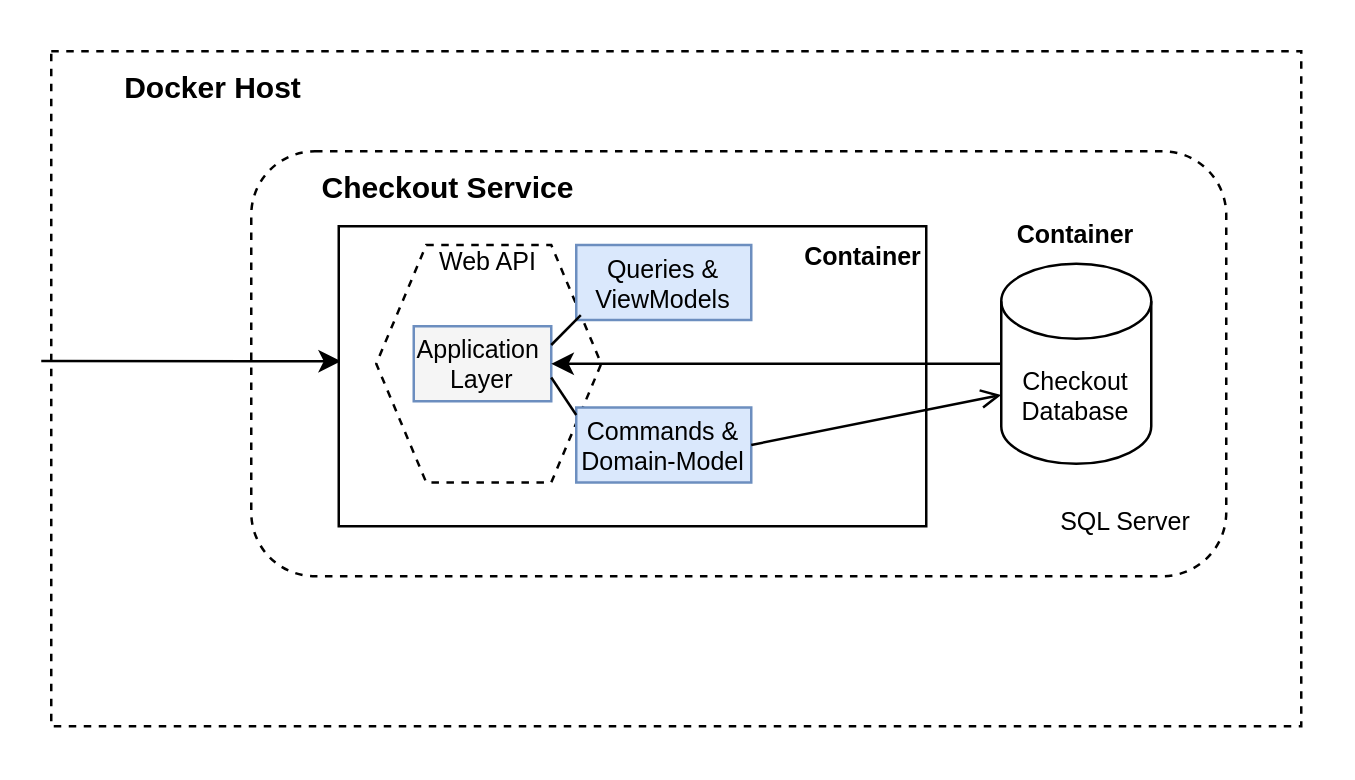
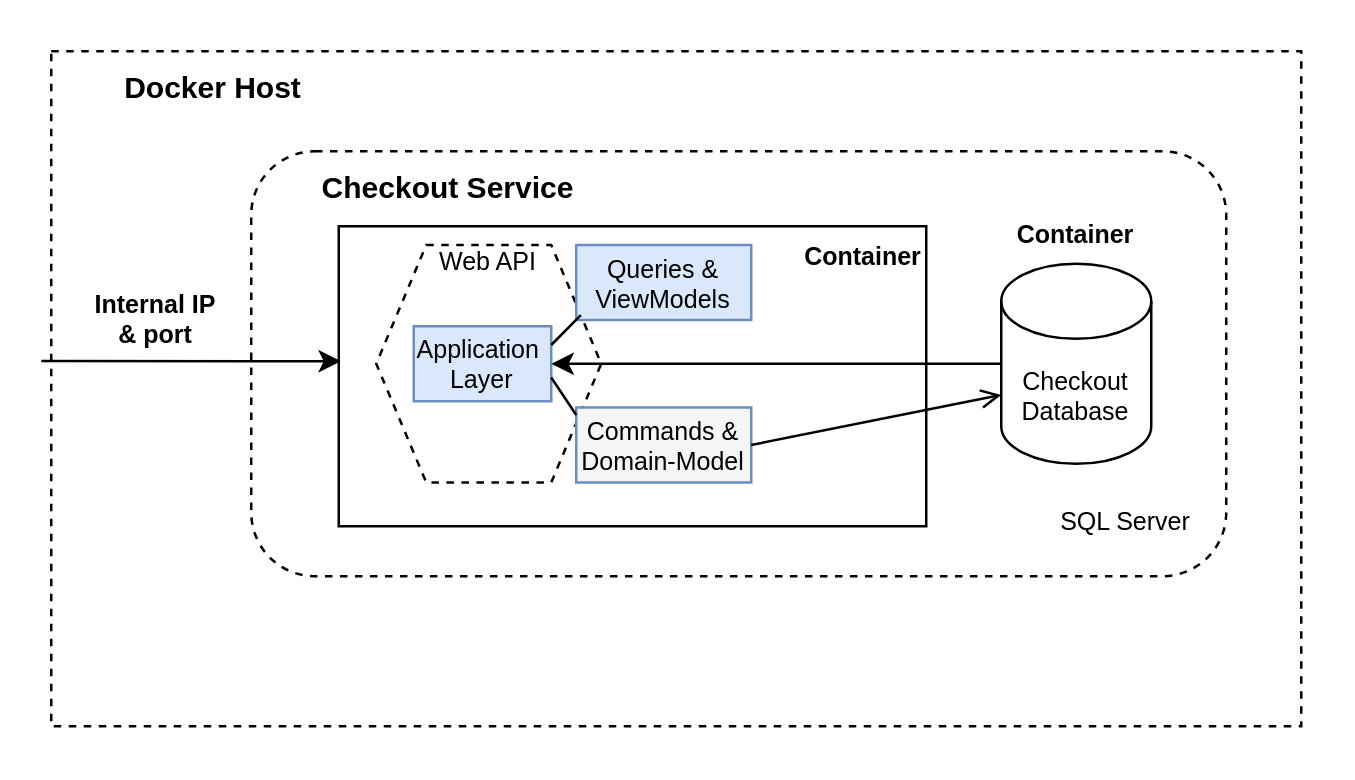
node "Internal IP & port": added
node "Application Layer": fillcolor #f5f5f5 -> #dae8fc
node "Commands & Domain-Model": fillcolor #dae8fc -> #f5f5f5
